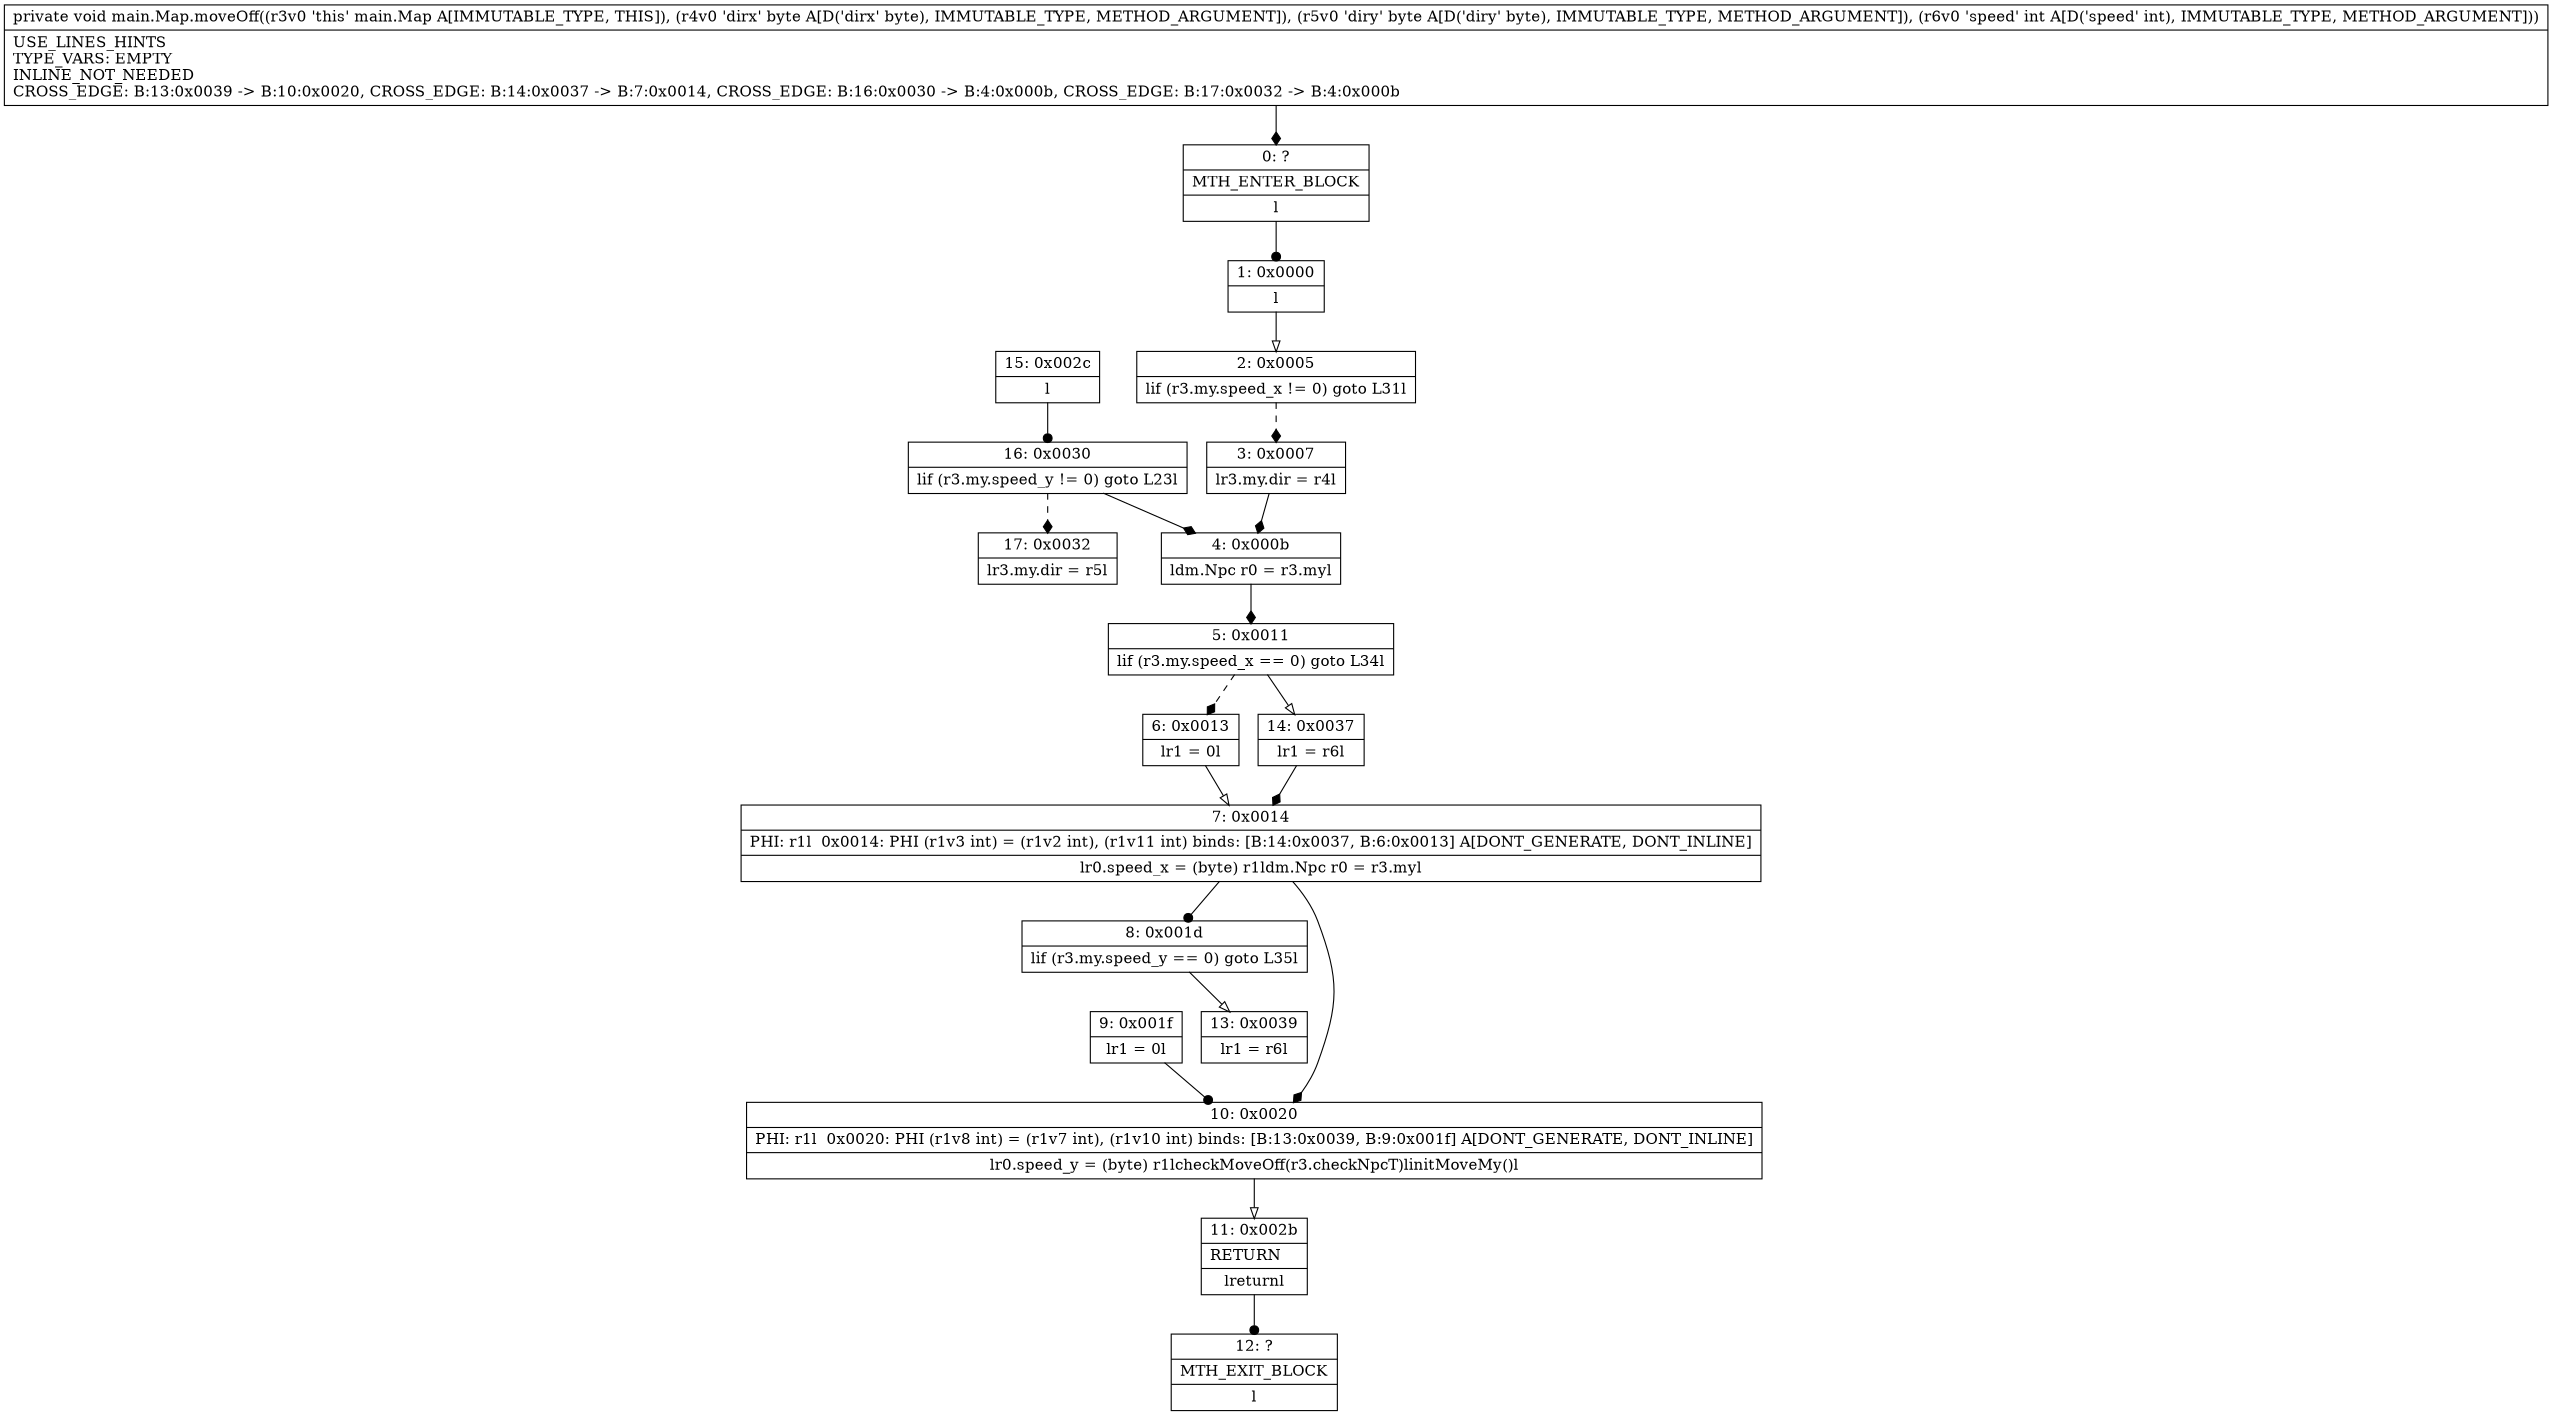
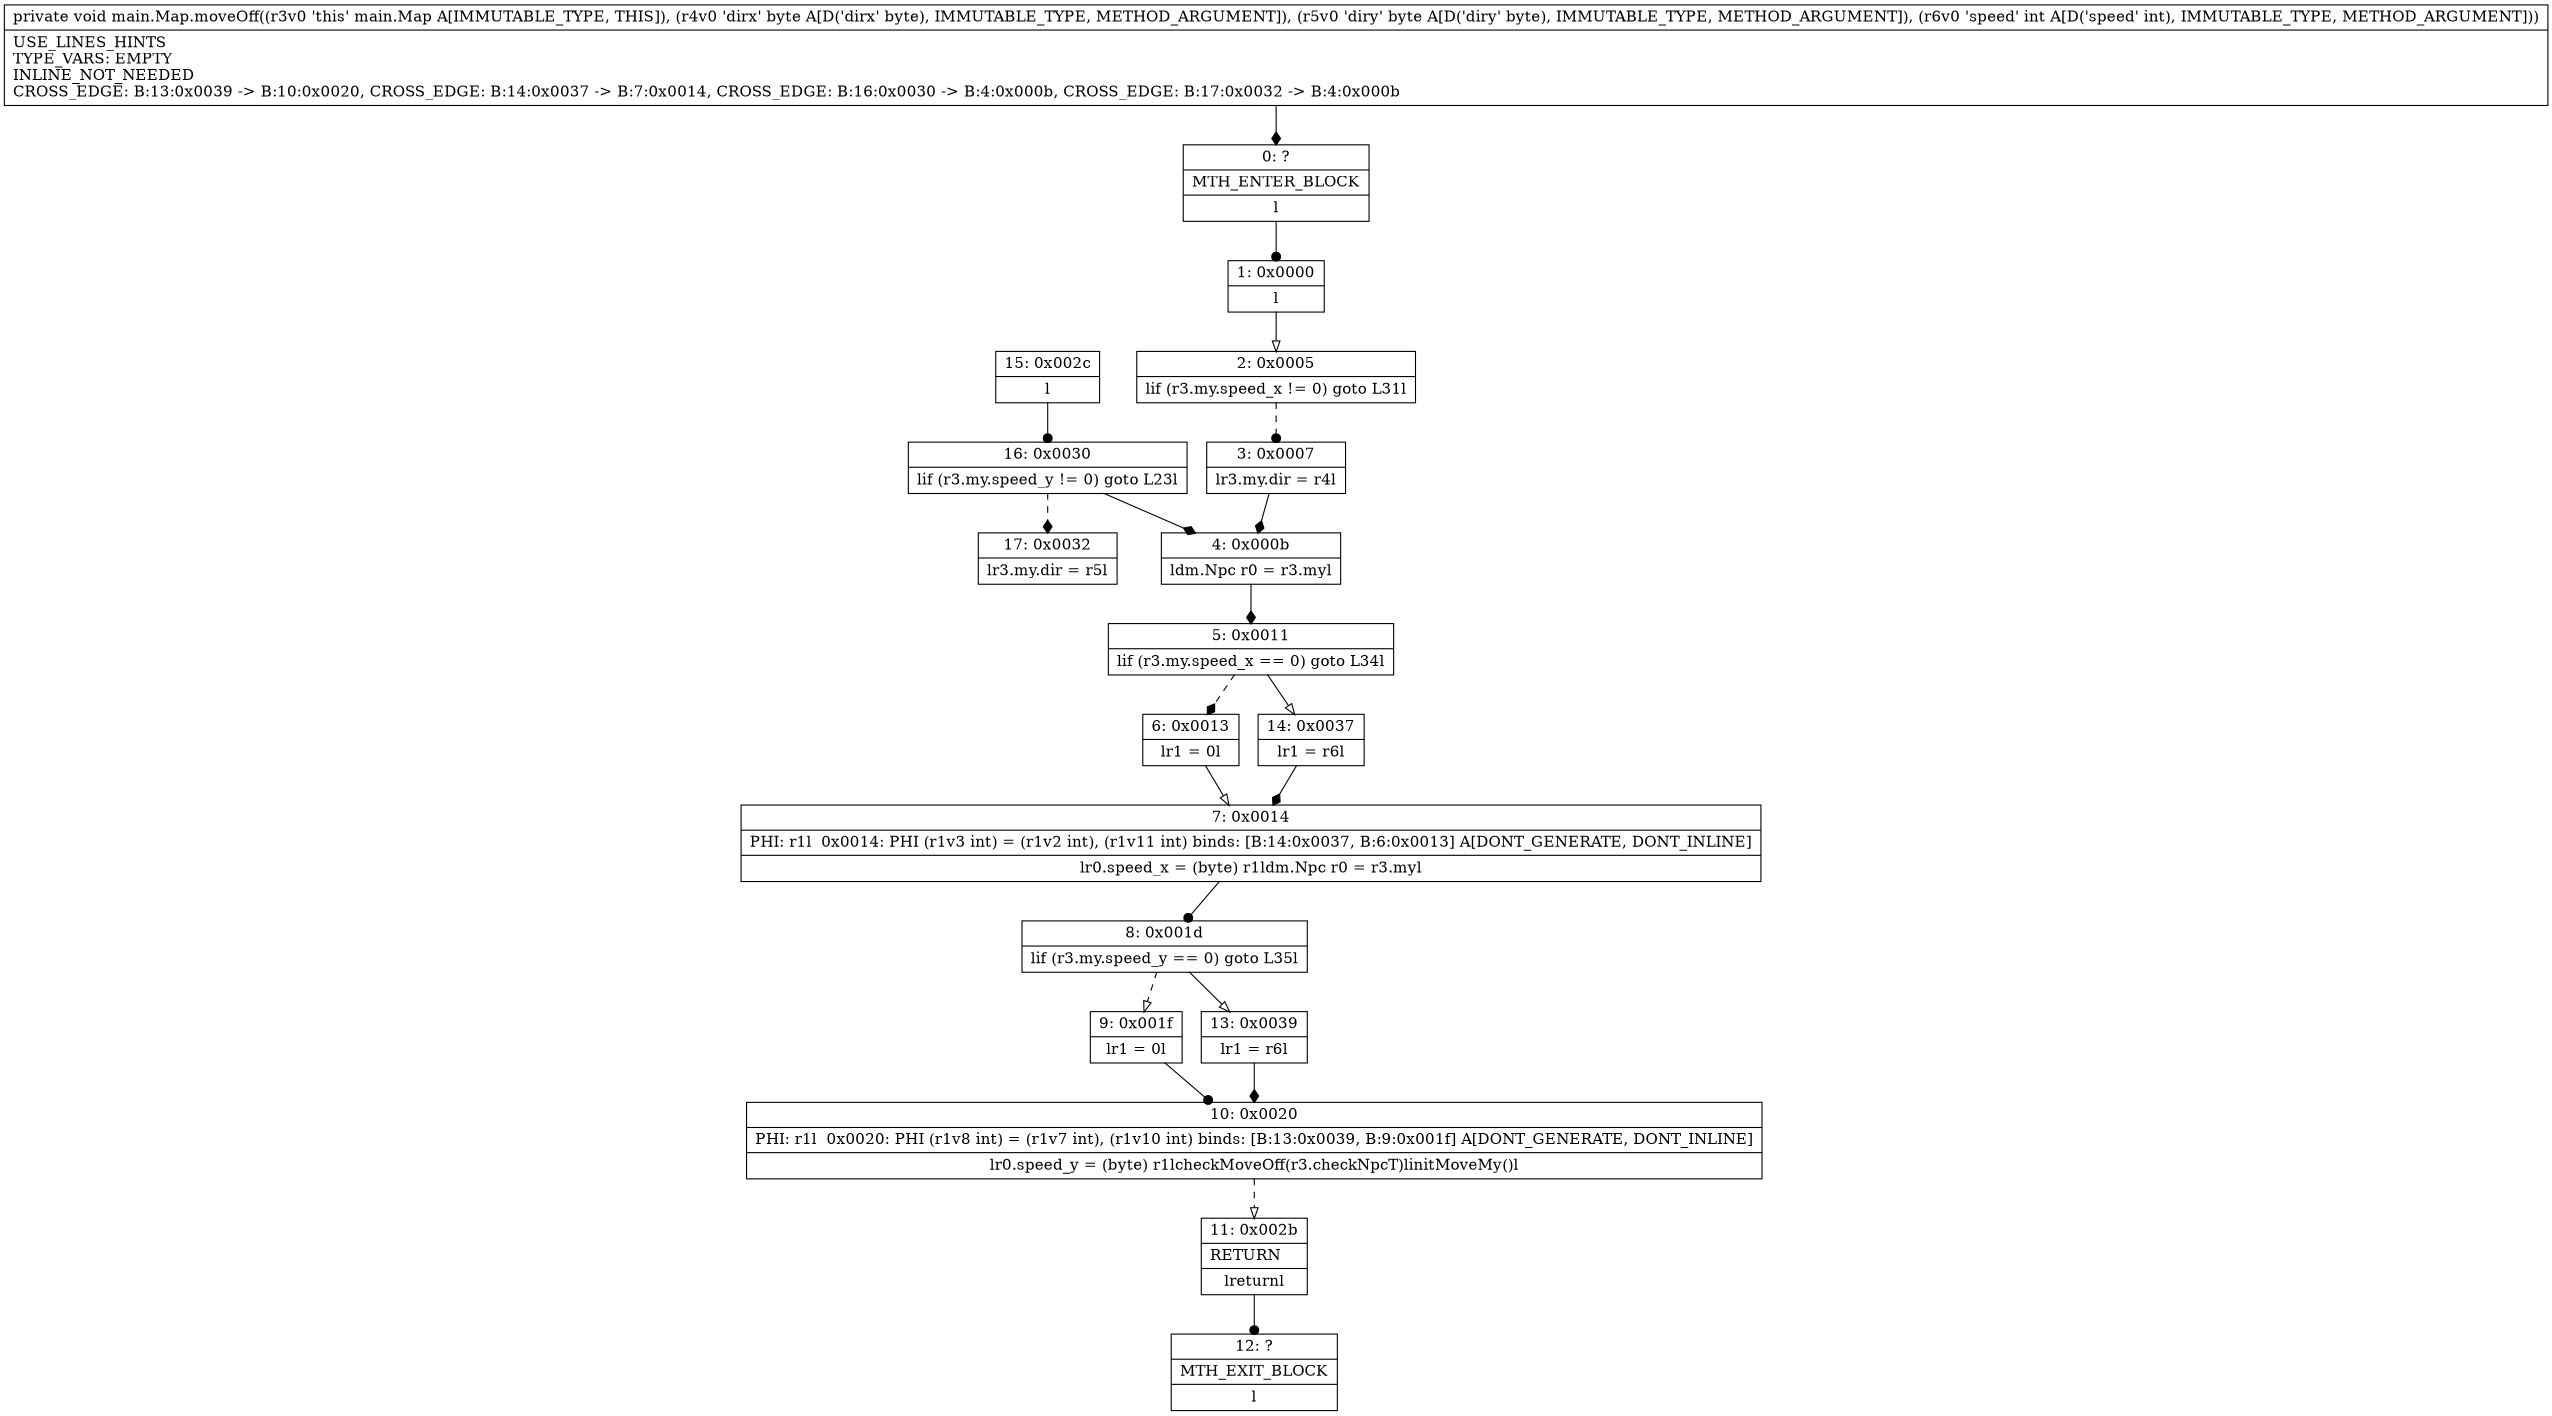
edge "2: 0x0005" -> "3: 0x0007": arrowhead diamond -> dot
edge "7: 0x0014" -> "10: 0x0020": now "13: 0x0039" -> "10: 0x0020"
edge "8: 0x001d" -> "9: 0x001f": added
edge "10: 0x0020" -> "11: 0x002b": style solid -> dashed
